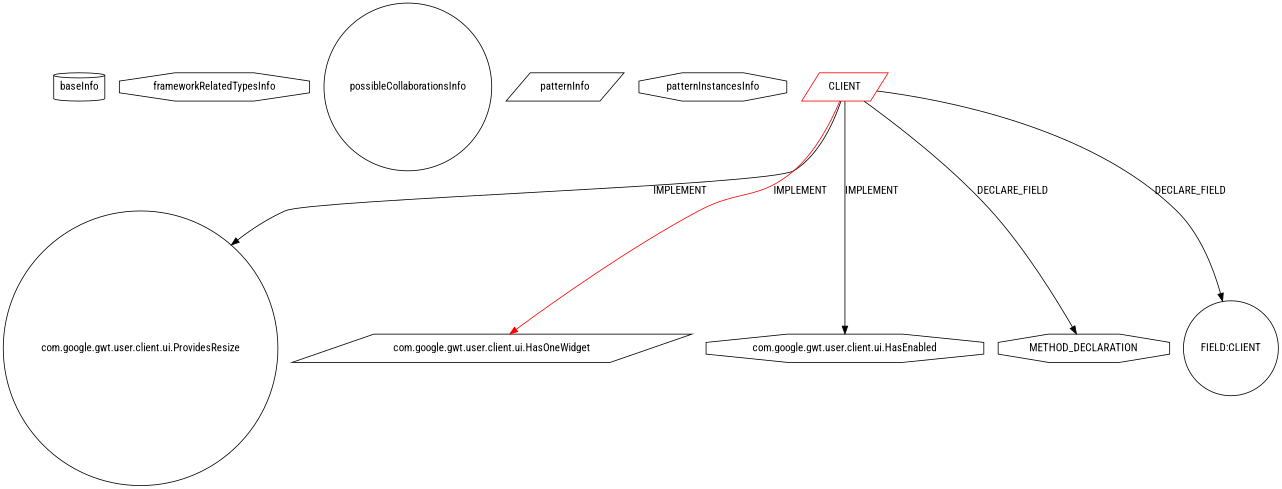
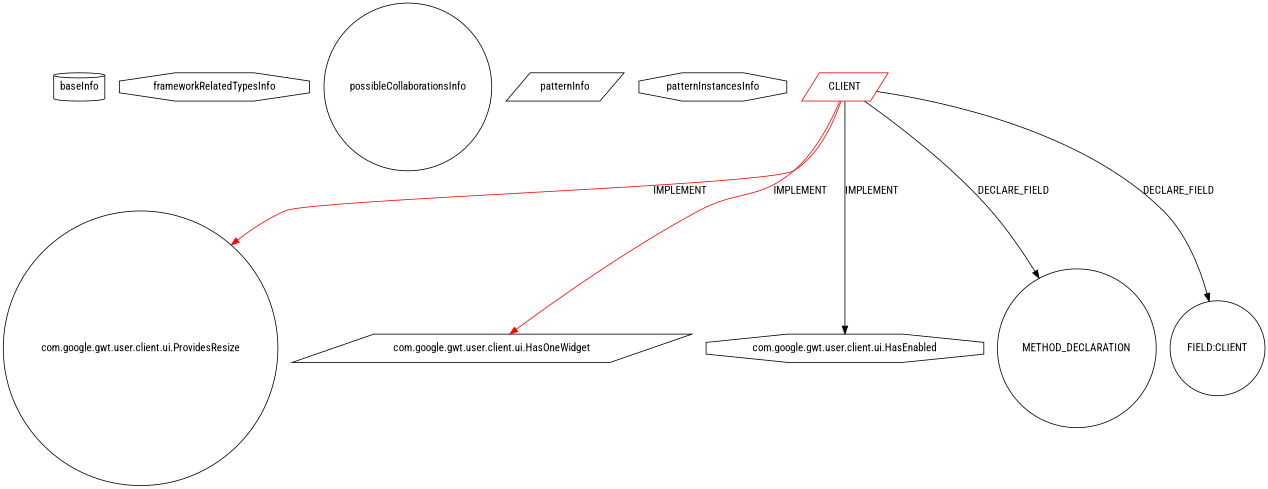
edge "CLIENT" -> "com.google.gwt.user.client.ui.ProvidesResize": color black -> red
node "METHOD_DECLARATION": shape octagon -> circle
